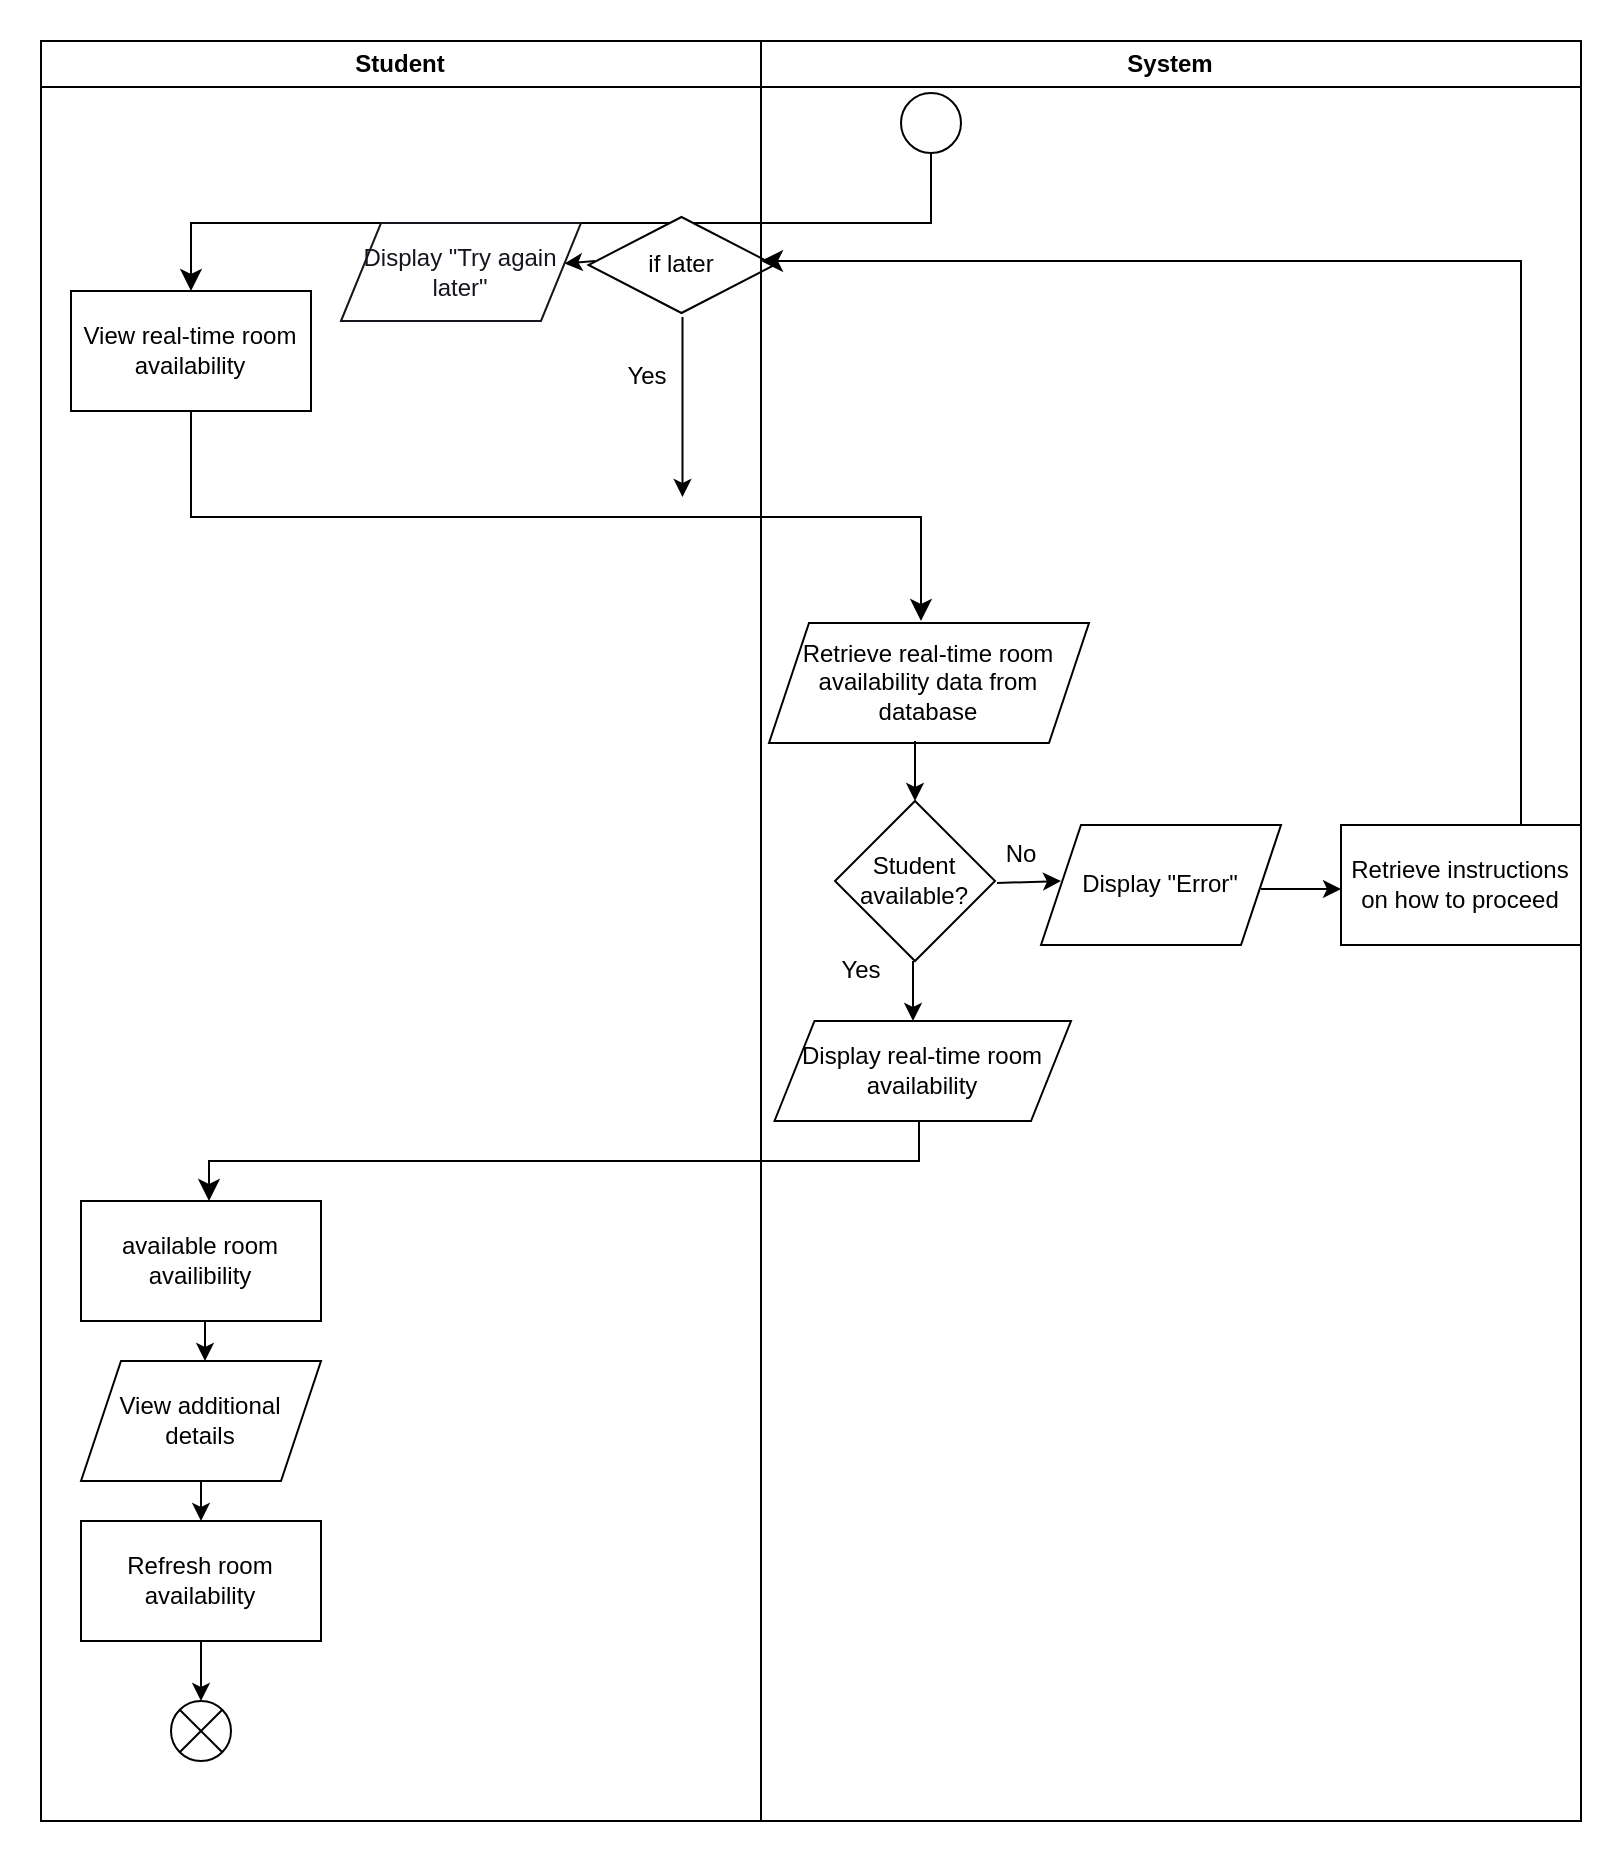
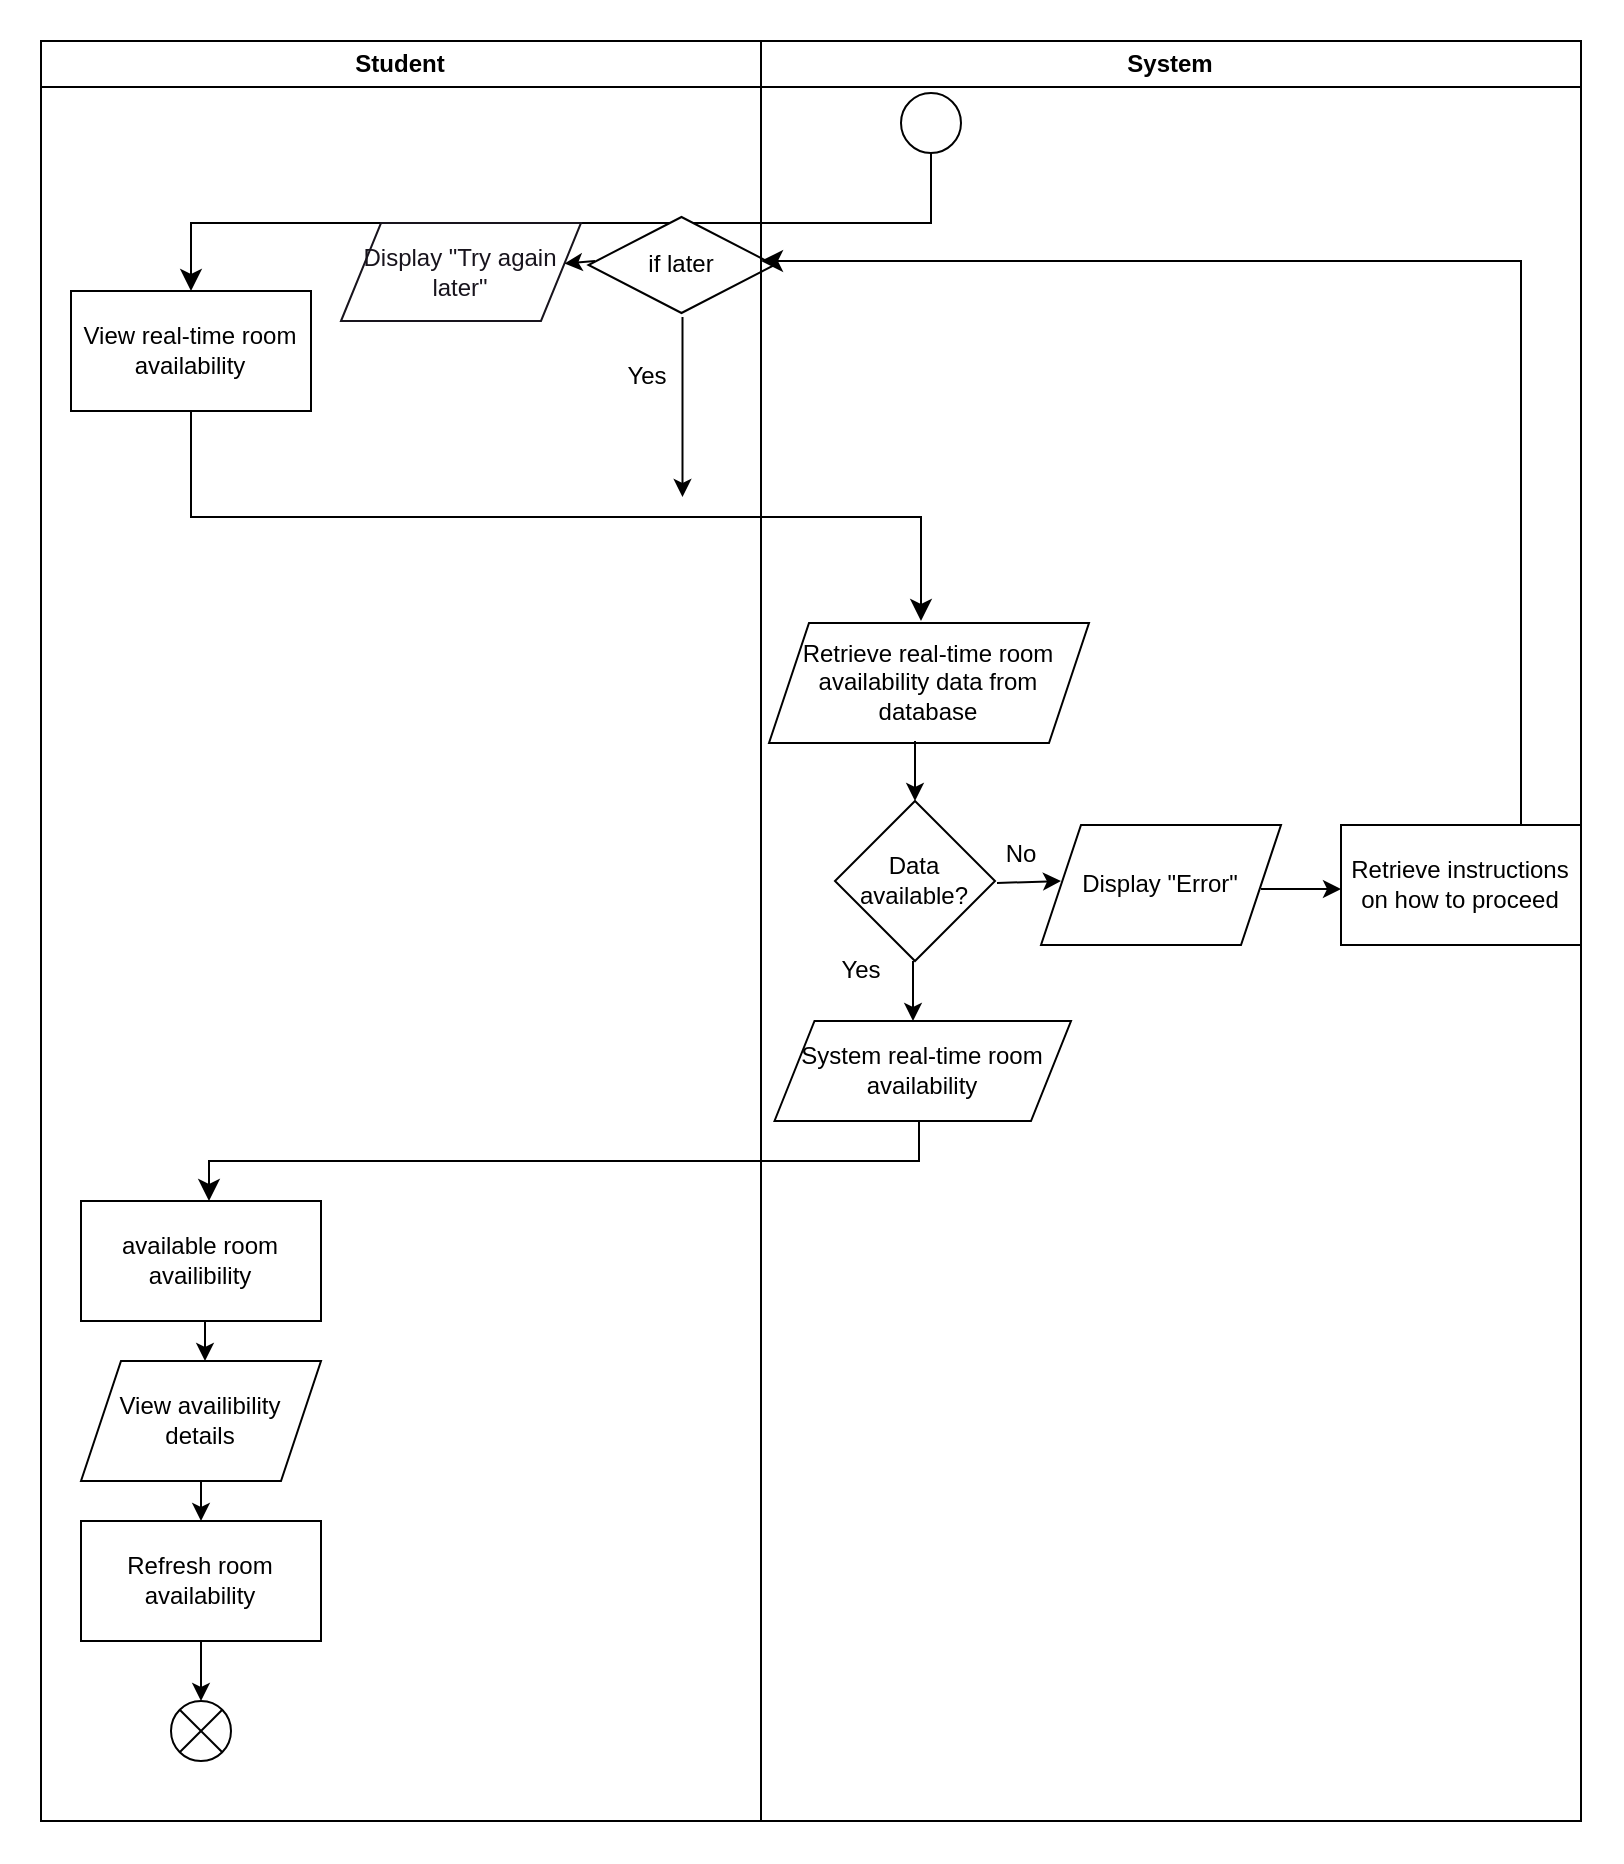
node "Student available?": label "Student available?" -> "Data available?"
node "Display real-time room availability": label "Display real-time room availability" -> "System real-time room availability"
node "View additional details": label "View additional details" -> "View availibility details"
